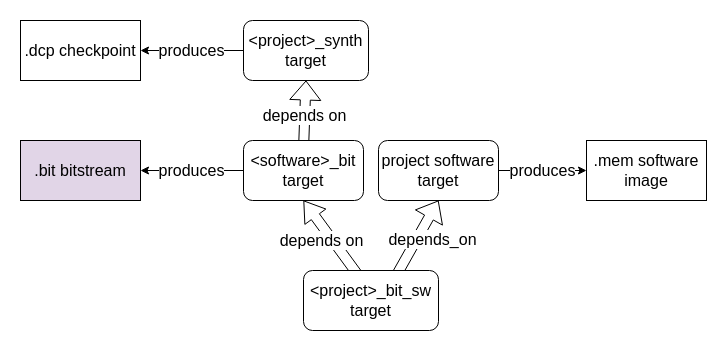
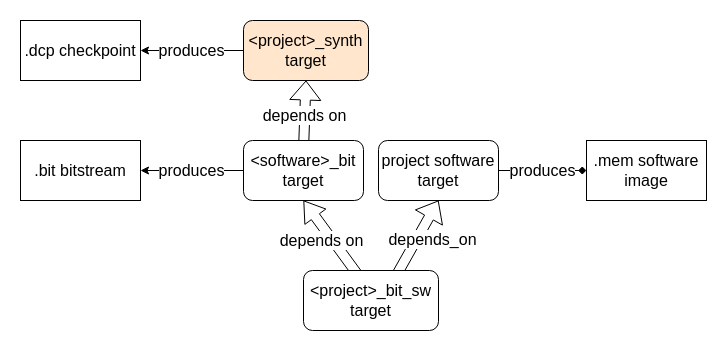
node "<project>_synth target": fillcolor #ffffff -> #ffe6cc
node ".bit bitstream": fillcolor #e1d5e7 -> #ffffff
edge "project software target" -> ".mem software image": arrowhead classic -> diamond
